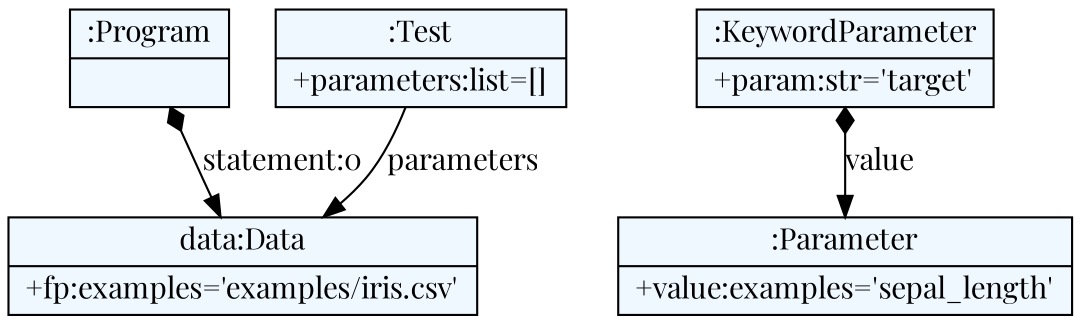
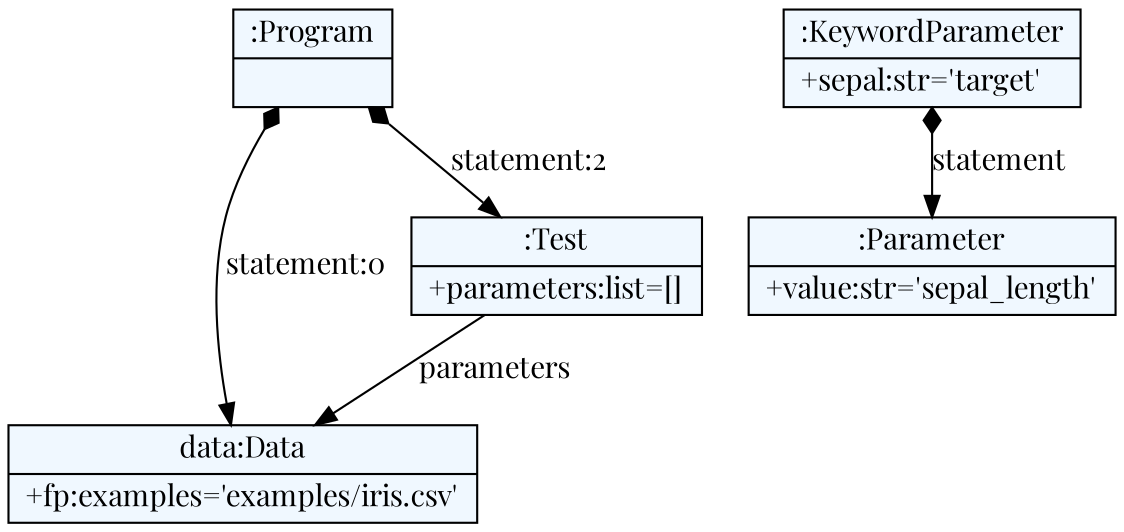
node ":KeywordParameter": text "+param:str='target'" -> "+sepal:str='target'"
edge ":KeywordParameter" -- ":Parameter": label "value" -> "statement"
edge ":Program" -- ":Test": added, label "statement:2"
node ":Parameter": text "+value:examples='sepal_length'" -> "+value:str='sepal_length'"
